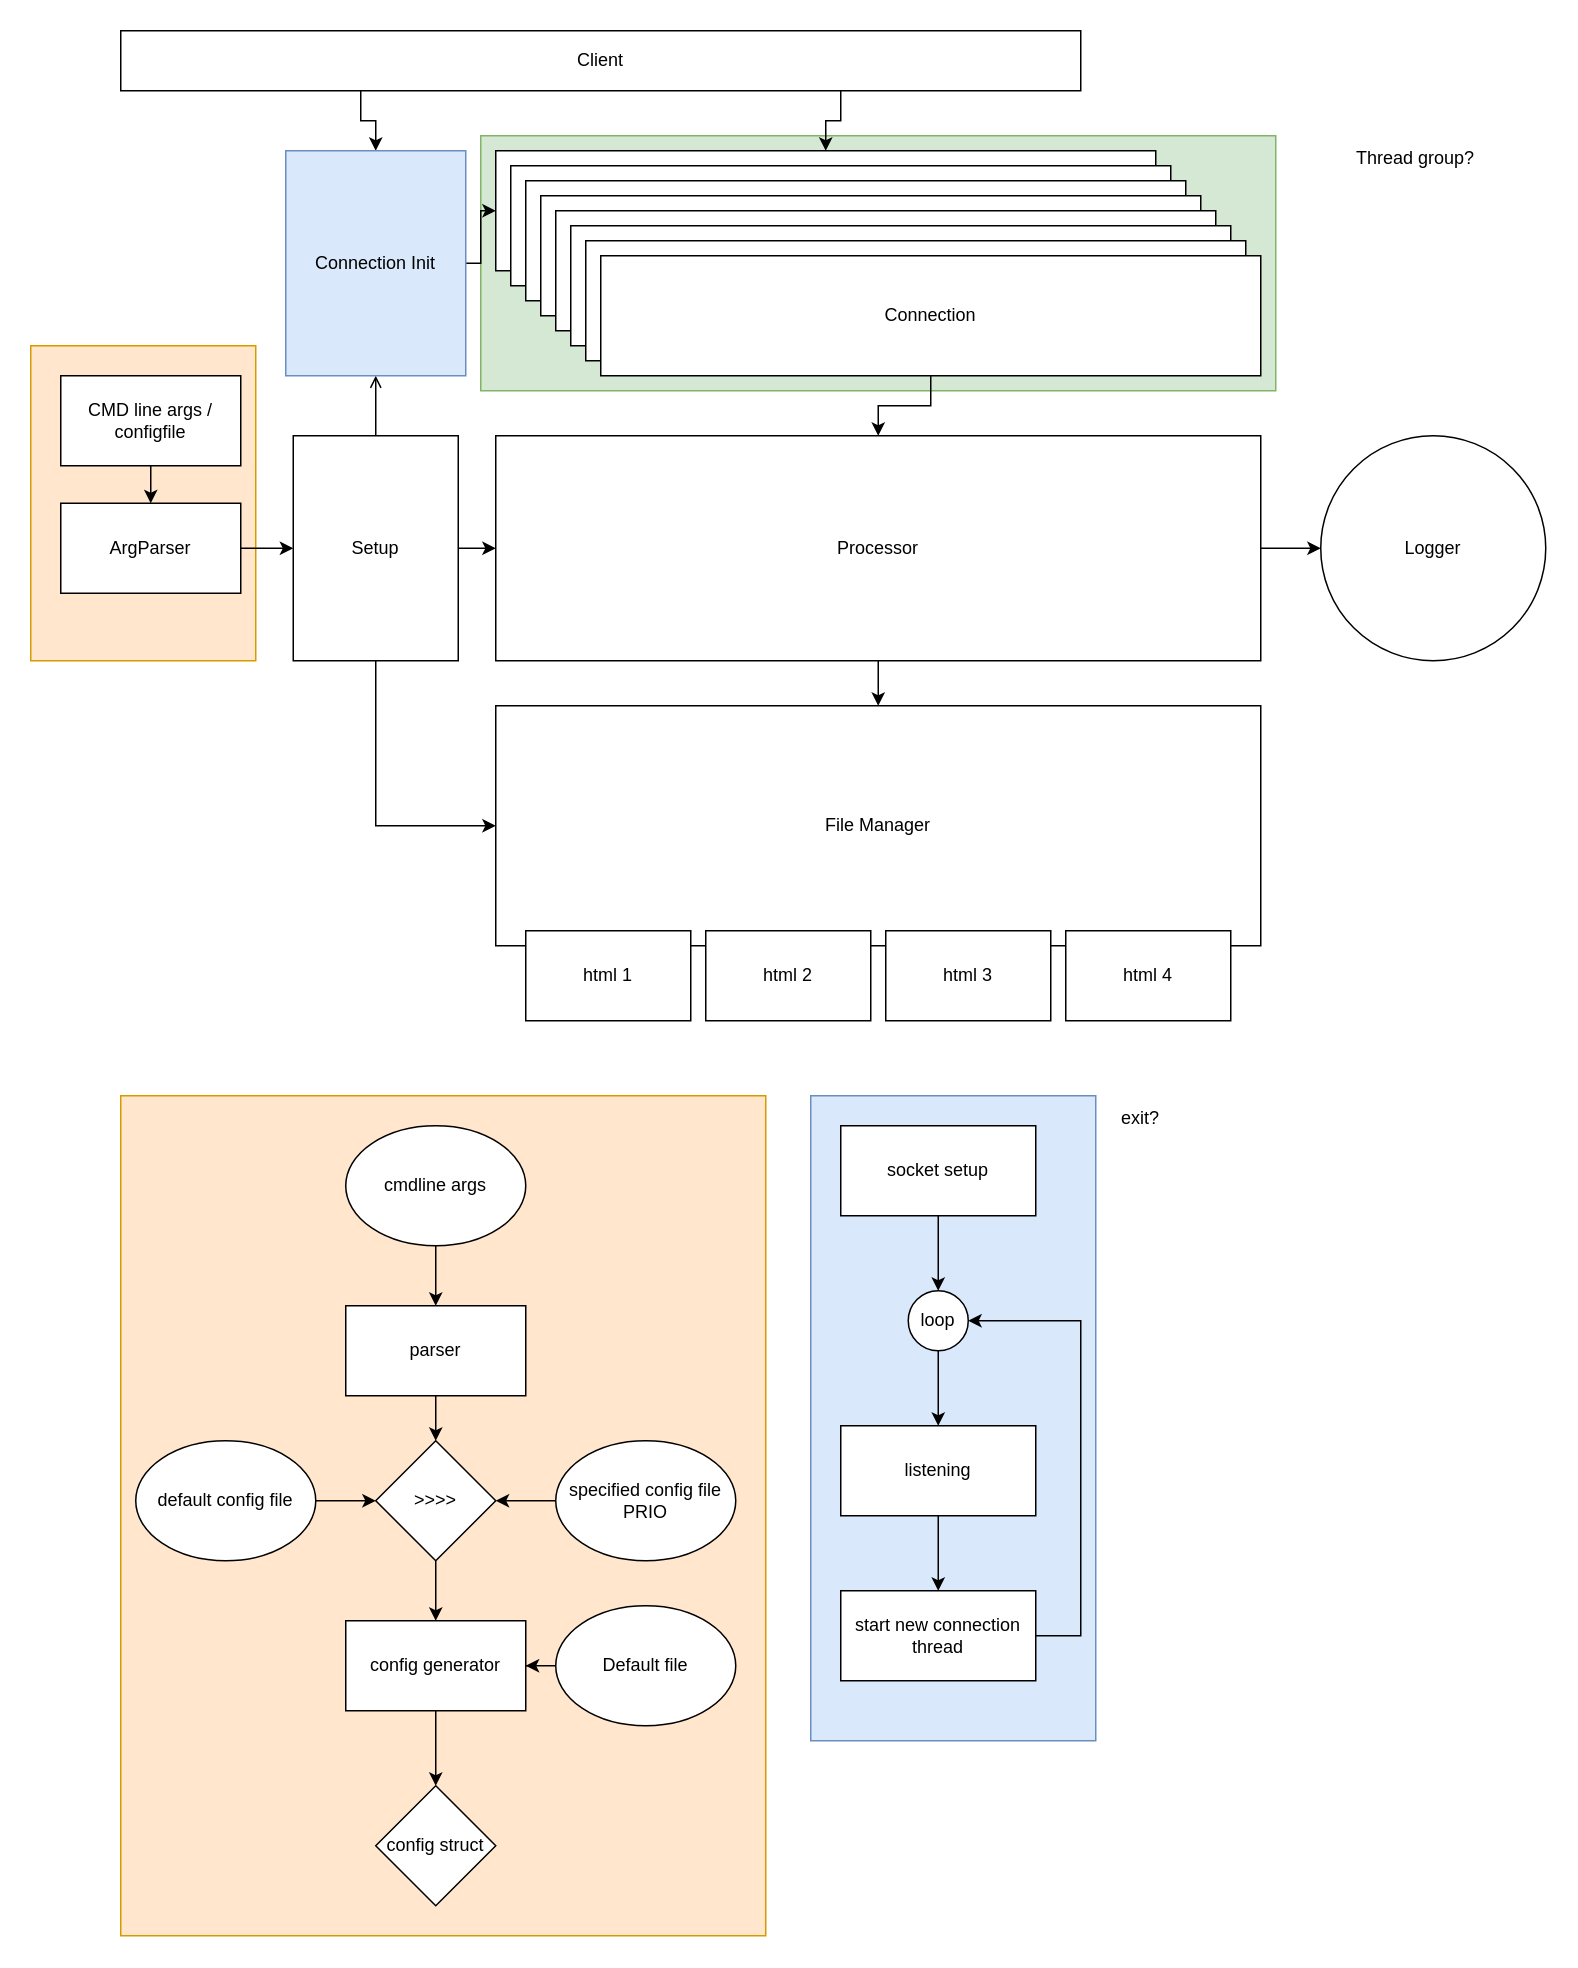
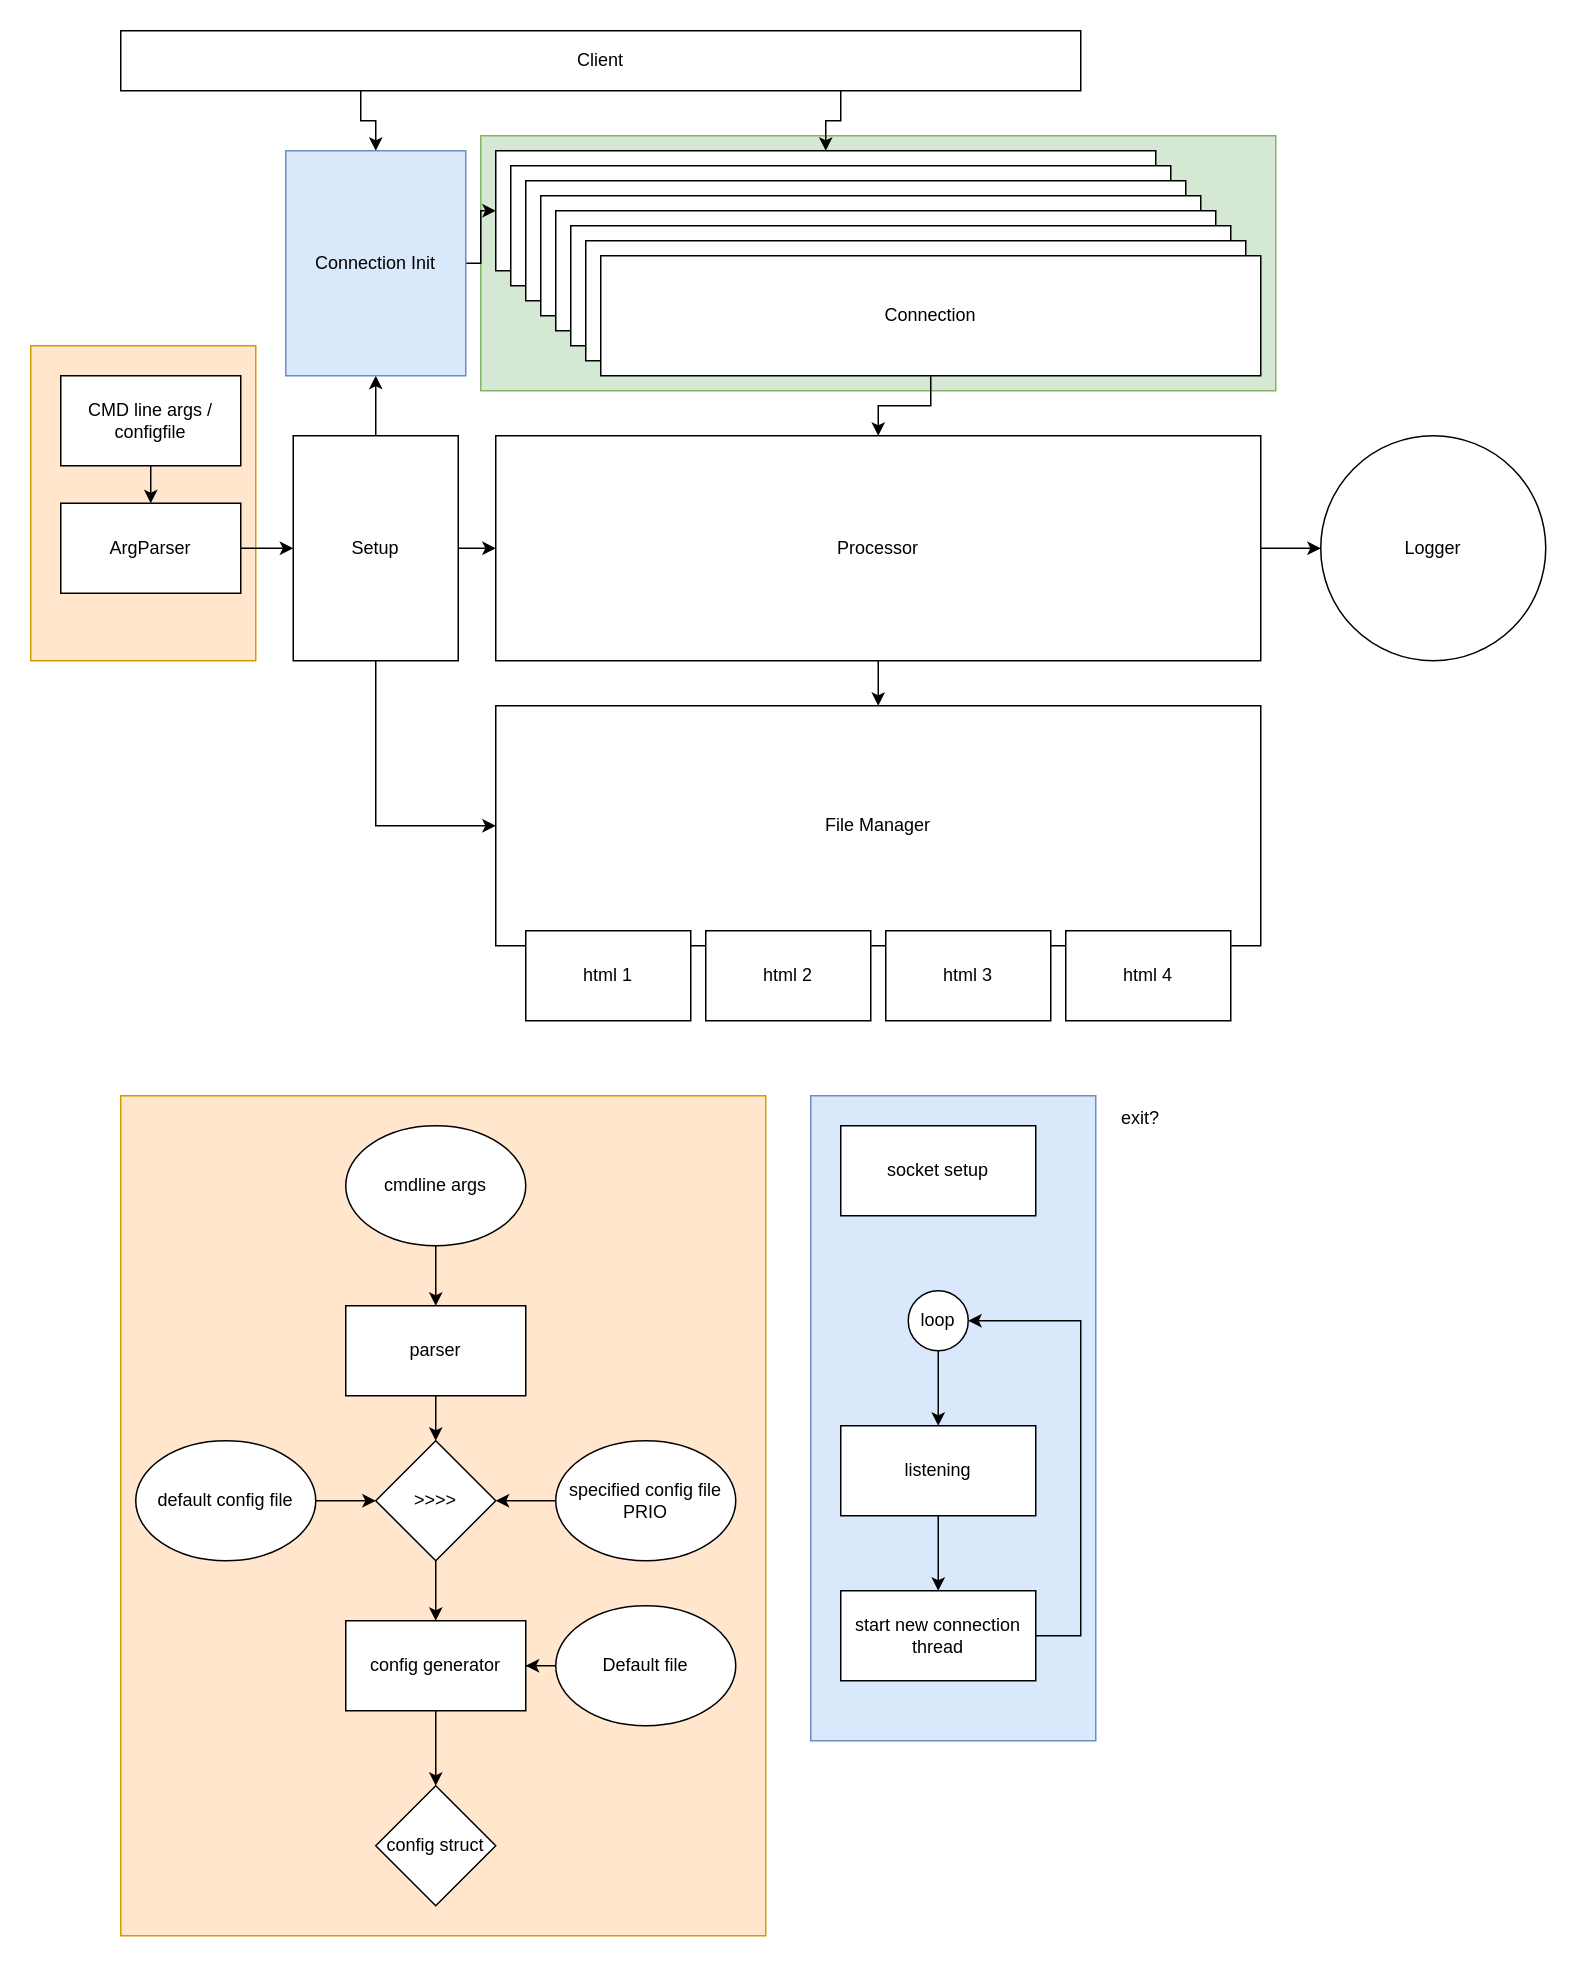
node "Thread group?": removed
edge "Setup" -> "Connection Init": arrowhead open -> classic
edge "socket setup" -> "loop": removed
